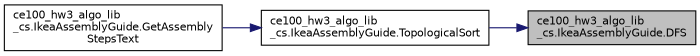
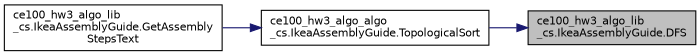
node "ce100_hw3_algo_lib _cs.IkeaAssemblyGuide.TopologicalSort": label "ce100_hw3_algo_lib _cs.IkeaAssemblyGuide.TopologicalSort" -> "ce100_hw3_algo_algo _cs.IkeaAssemblyGuide.TopologicalSort"
